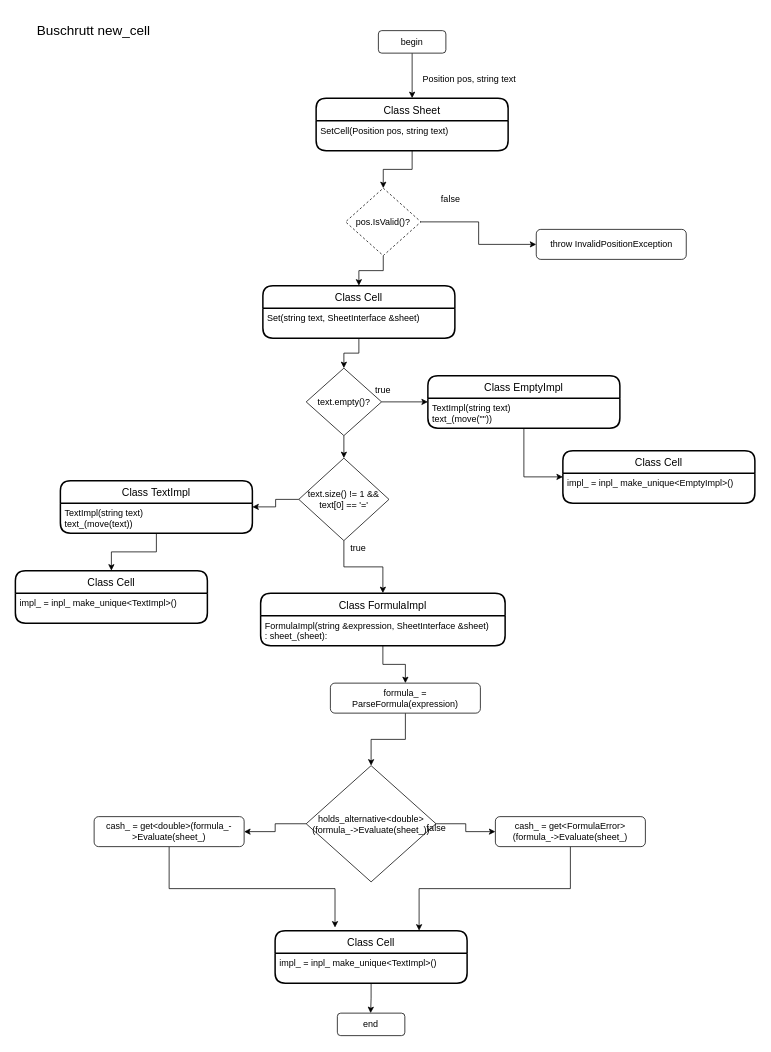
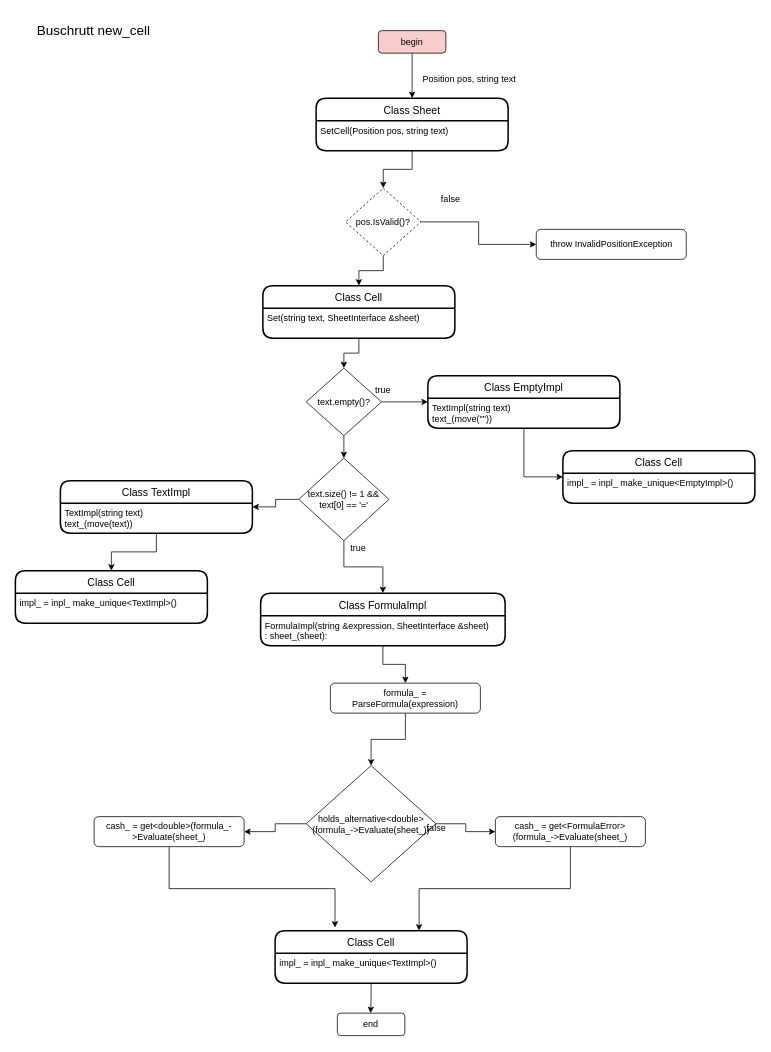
node "begin": fillcolor #ffffff -> #f8cecc
